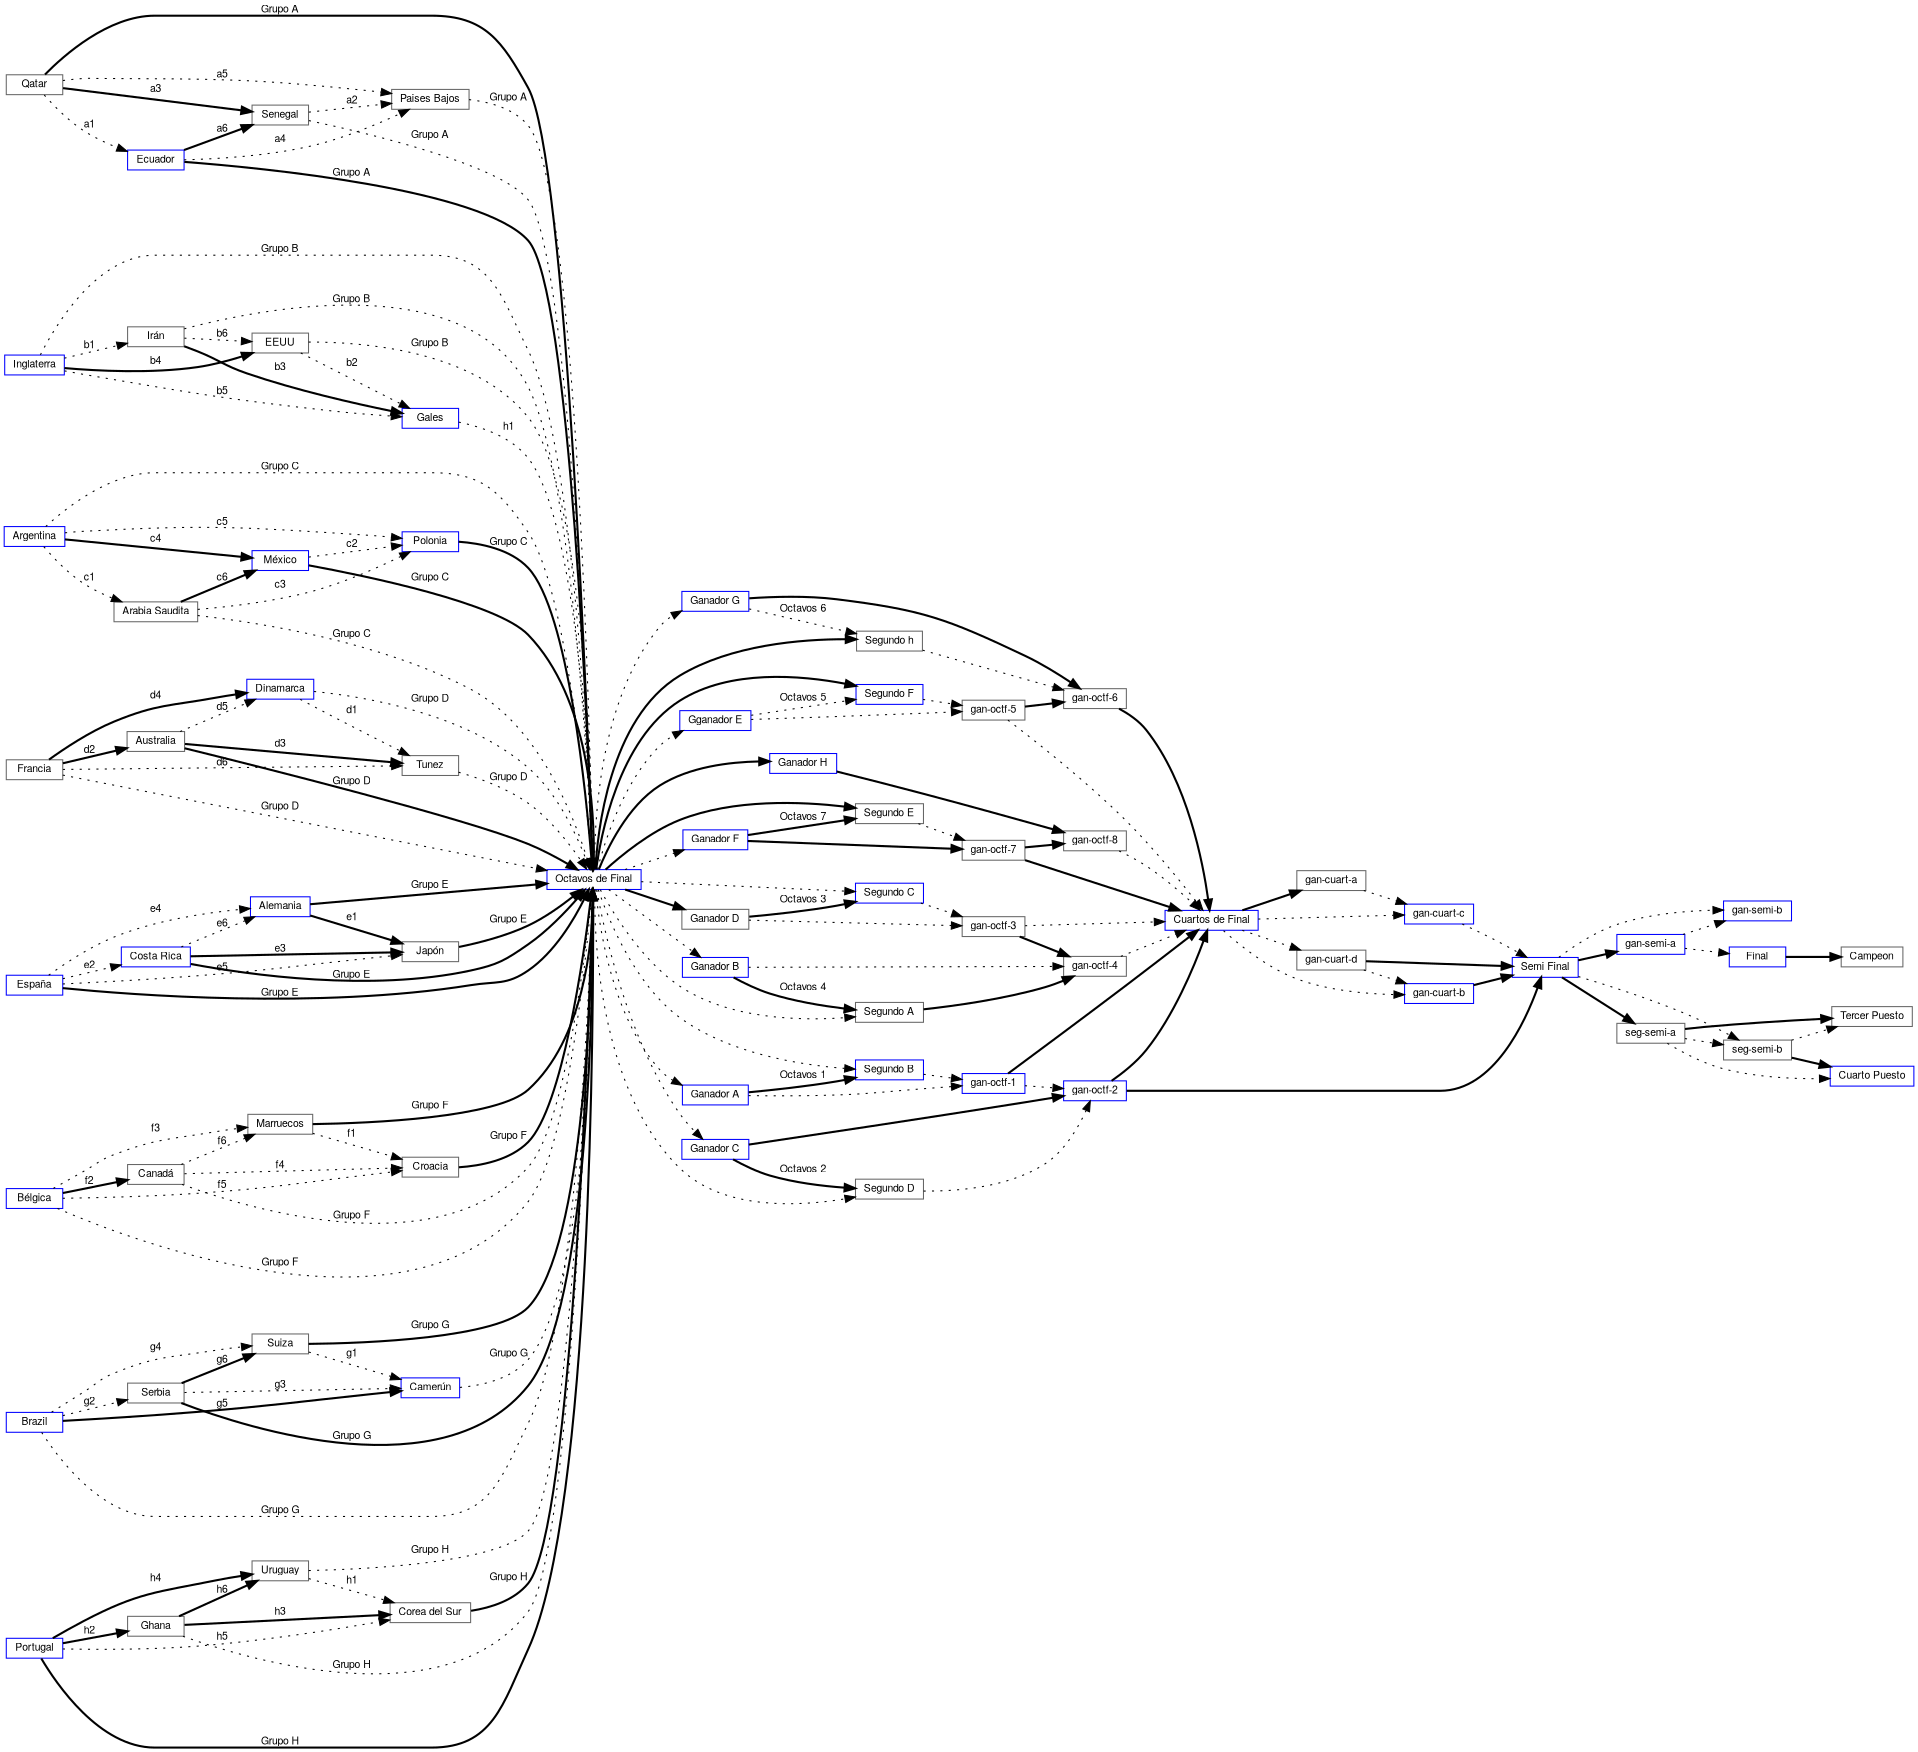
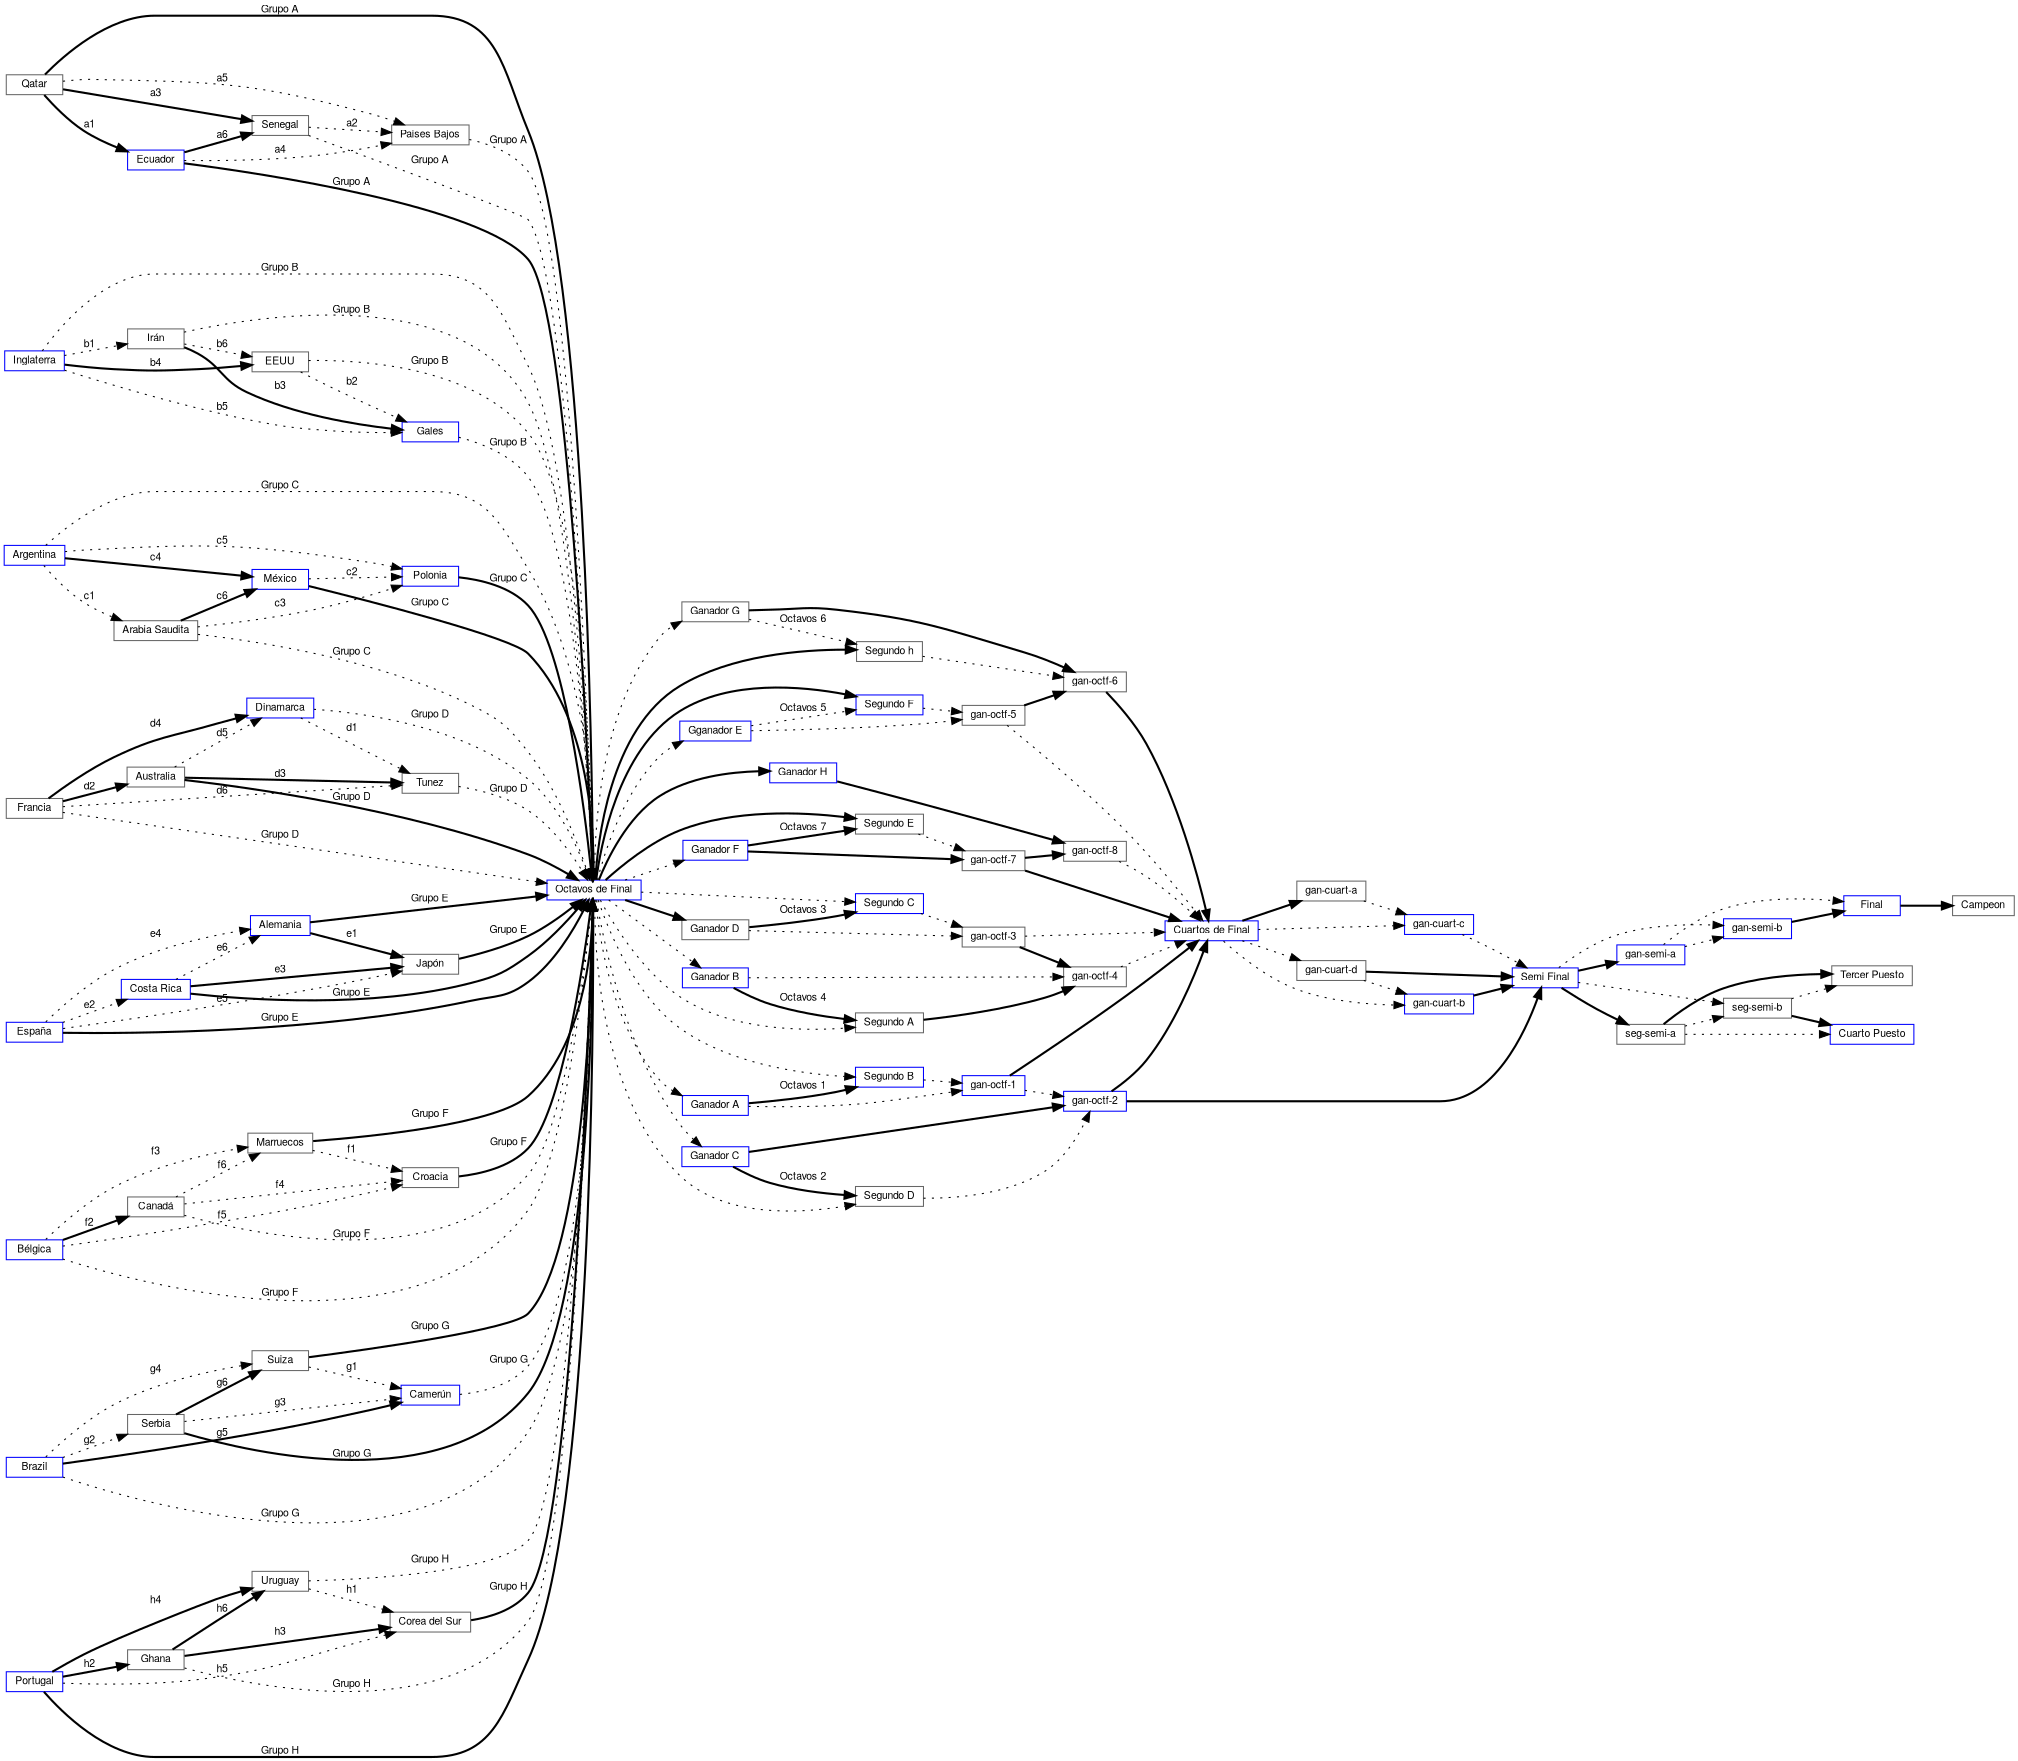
edge "Qatar" -> "Ecuador": style dotted -> bold
edge "Gales" -> "Octavos de Final": label "h1" -> "Grupo B"
node "Ganador G": color blue -> gray40
edge "gan-semi-b" -> "Final": added
